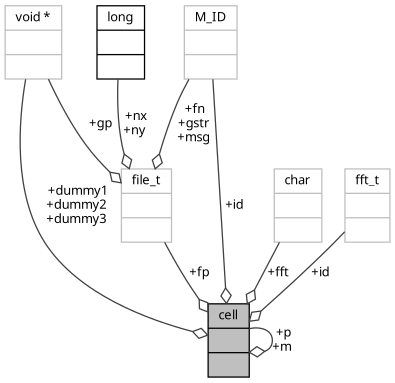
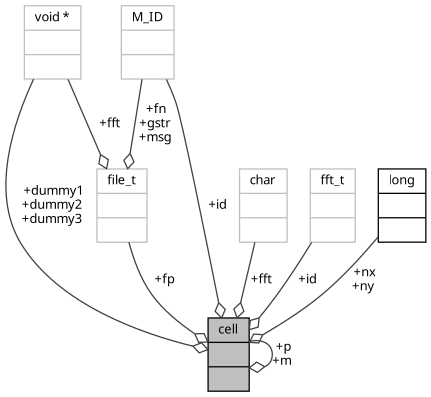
edge "long" -> "file_t": now "long" -> "cell"
edge "void *" -> "file_t": label " +gp" -> " +fft"
